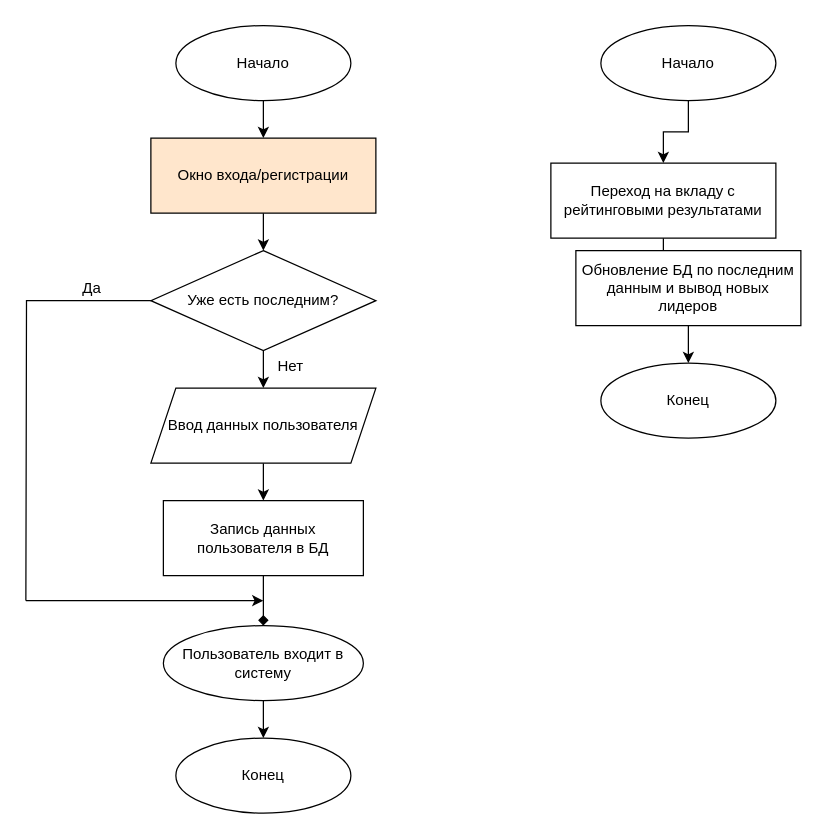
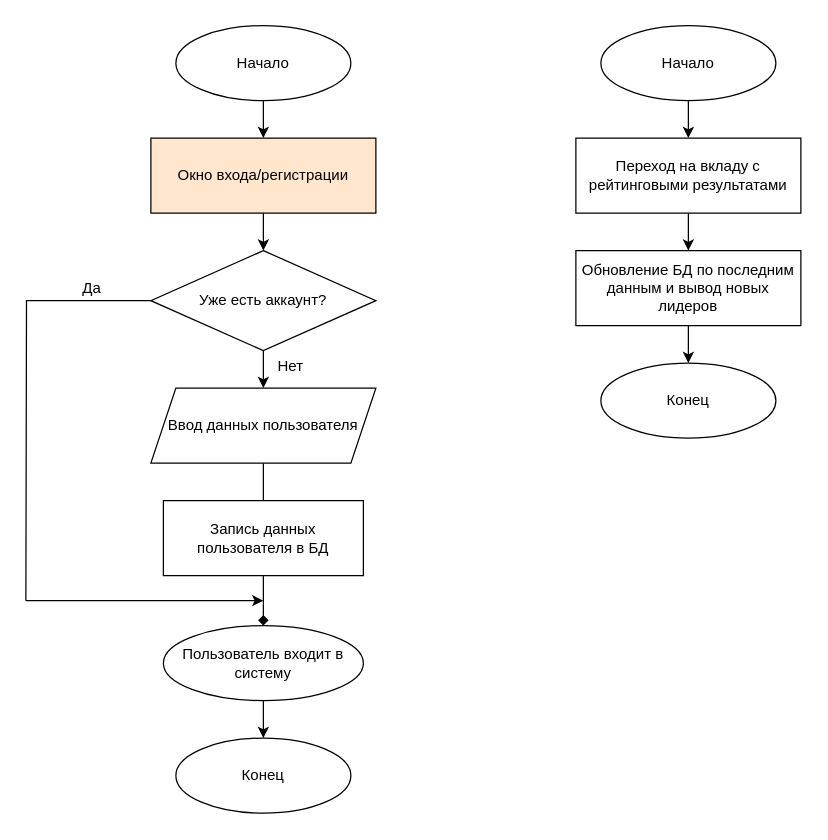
node "Переход на вкладу с рейтинговыми результатами": moved (663, 201) -> (688, 176)
node "Уже есть последним?": label "Уже есть последним?" -> "Уже есть аккаунт?"
edge "Ввод данных пользователя" -> "Запись данных пользователя в БД": arrowhead classic -> none
